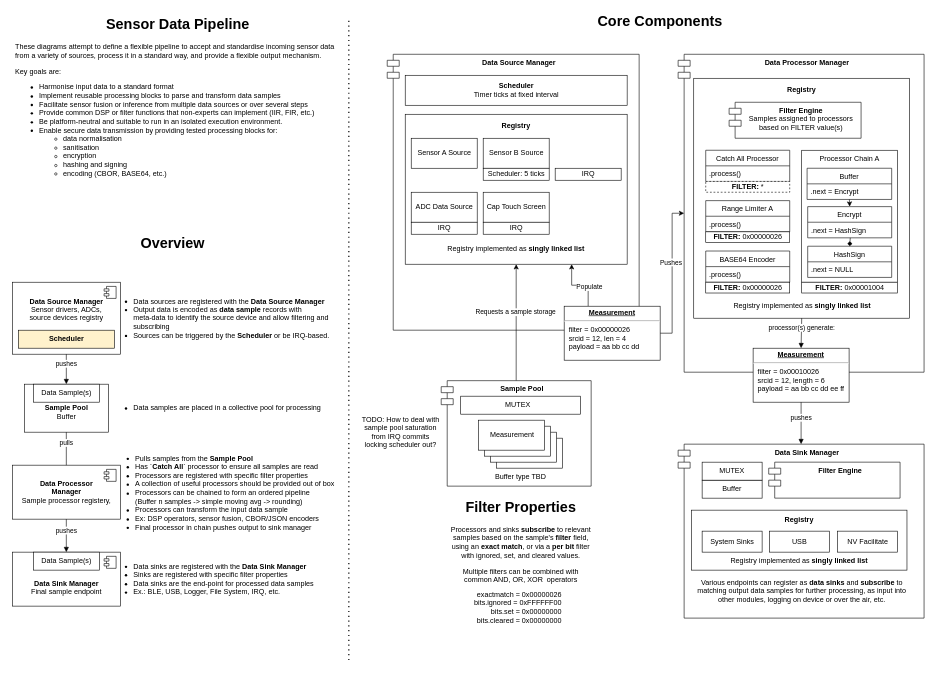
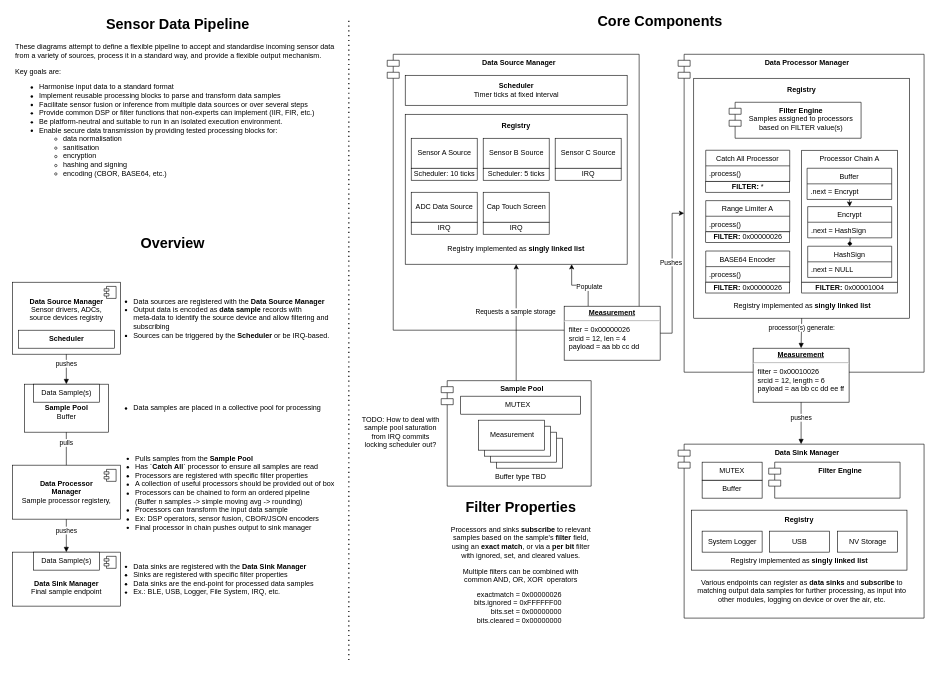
node "Sensor C Source": added
node "Scheduler: 10 ticks": added
node "FILTER: *": style dashed -> solid
node "Scheduler": fillcolor #fff2cc -> #ffffff
node "System Sinks": label "System Sinks" -> "System Logger"
node "NV Facilitate": label "NV Facilitate" -> "NV Storage"
